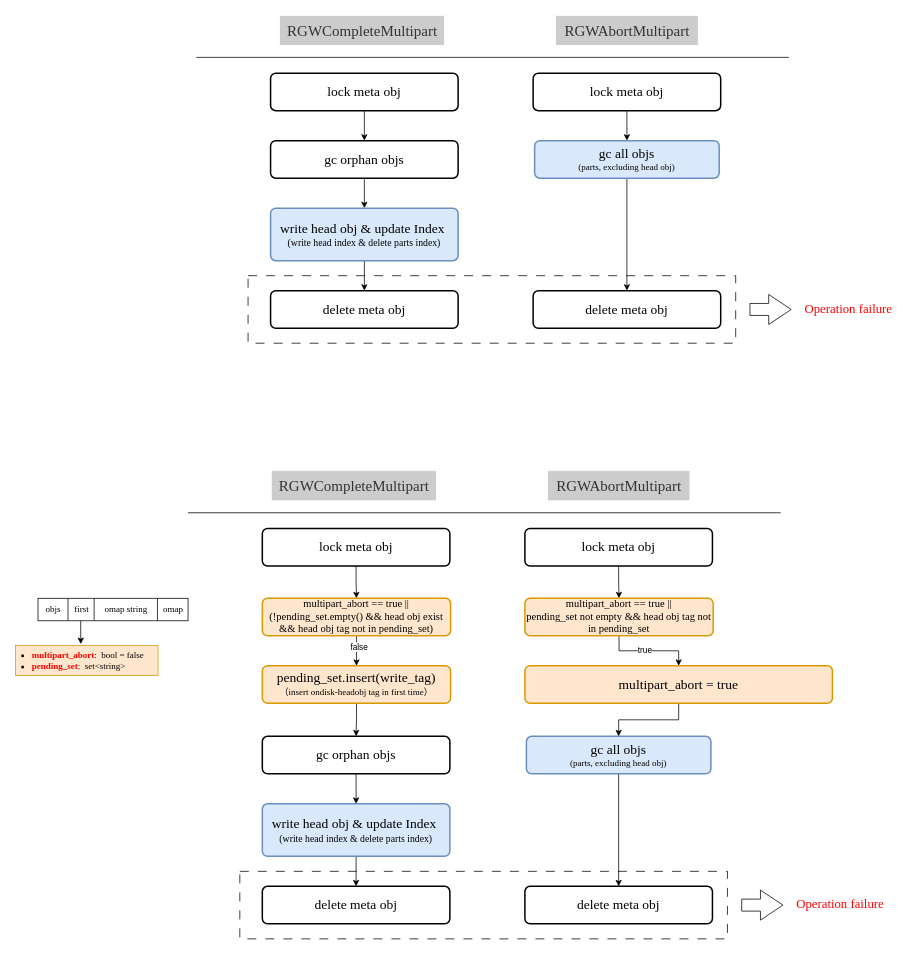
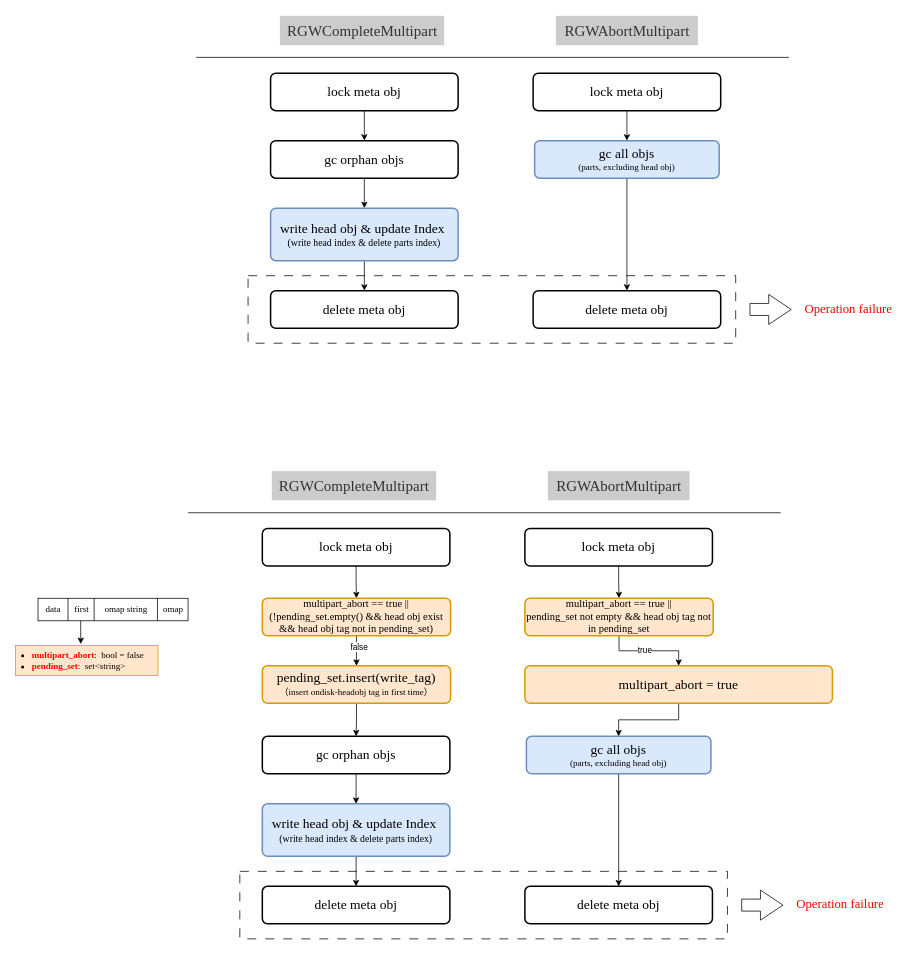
node "objs": label "objs" -> "data"
